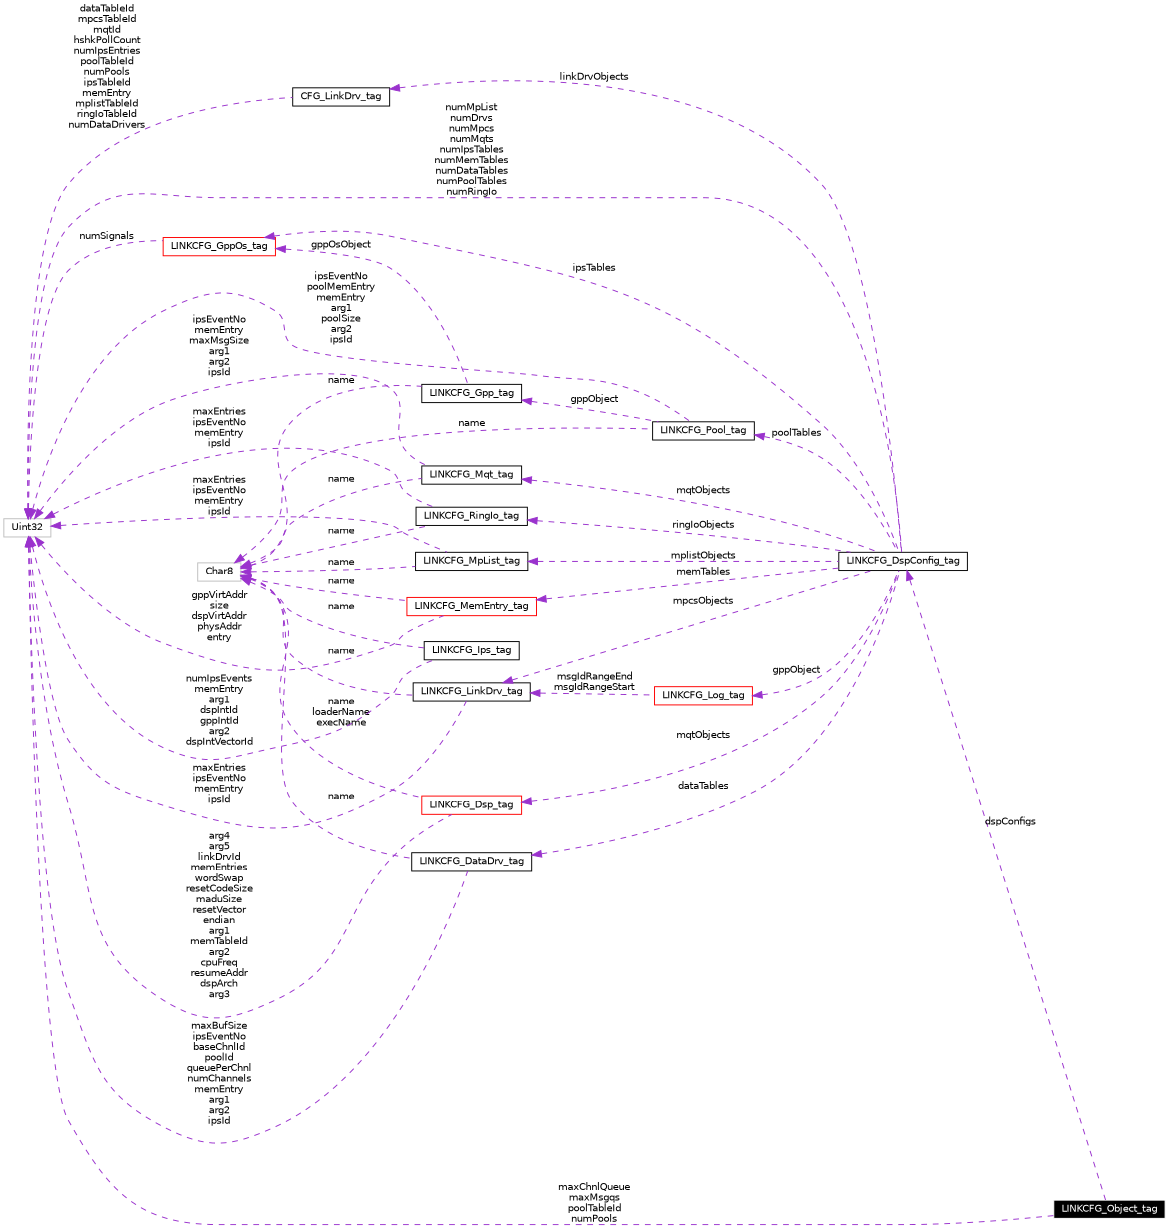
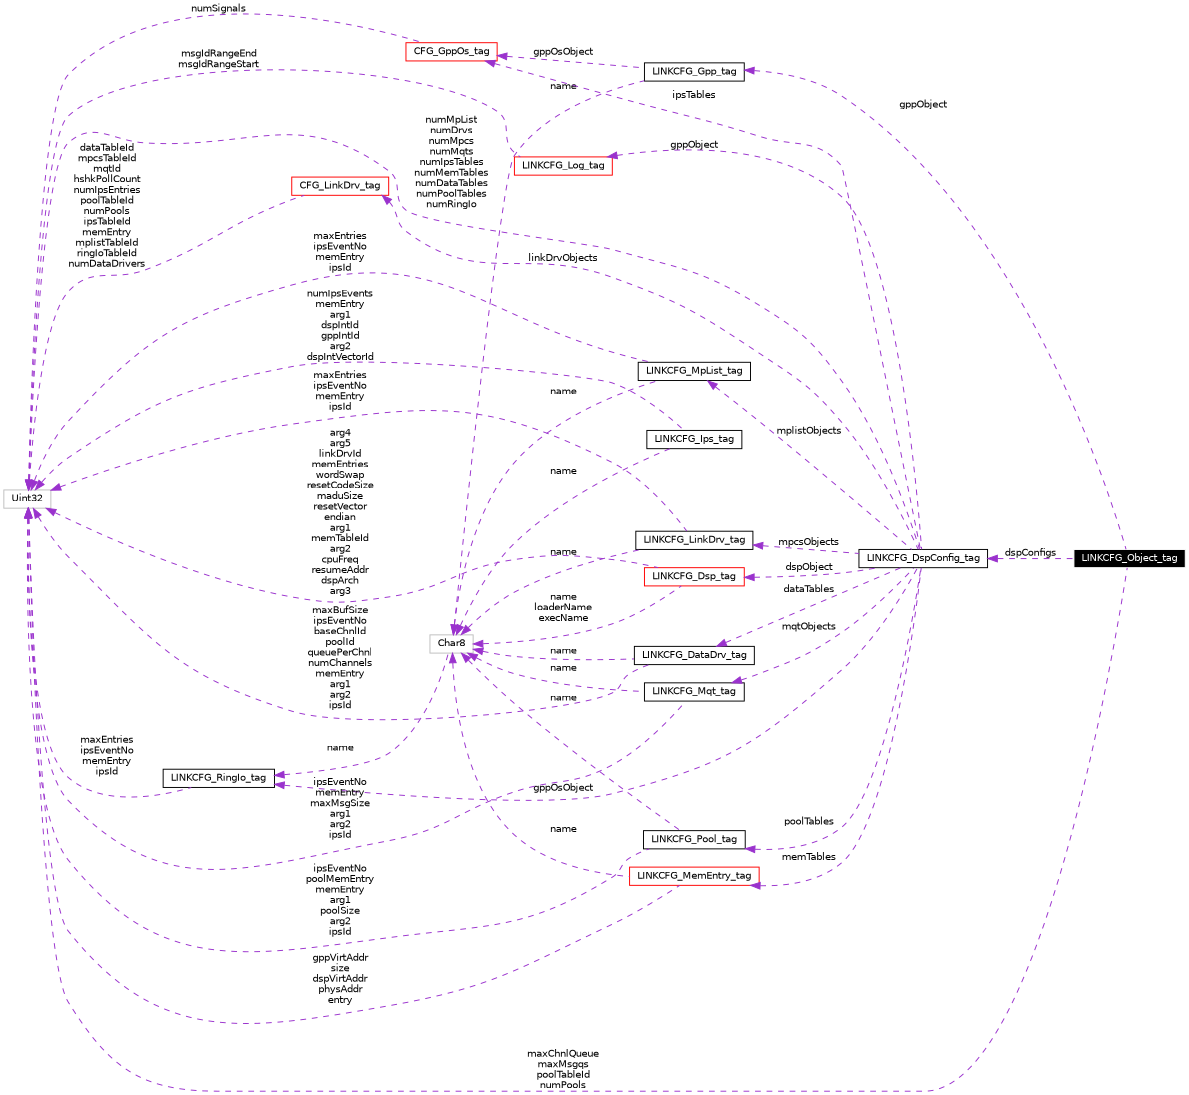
node "CFG_LinkDrv_tag": color black -> red
node "LINKCFG_GppOs_tag": label "LINKCFG_GppOs_tag" -> "CFG_GppOs_tag"
edge "LINKCFG_Pool_tag" -> "LINKCFG_Gpp_tag": now "LINKCFG_Object_tag" -> "LINKCFG_Gpp_tag"
edge "LINKCFG_DspConfig_tag" -> "LINKCFG_RingIo_tag": label "ringIoObjects" -> "gppOsObject"
edge "LINKCFG_RingIo_tag" -> "Char8": reversed
edge "LINKCFG_Log_tag" -> "LINKCFG_LinkDrv_tag": now "LINKCFG_Log_tag" -> "Uint32"
edge "LINKCFG_DspConfig_tag" -> "LINKCFG_Dsp_tag": label "mqtObjects" -> "dspObject"
